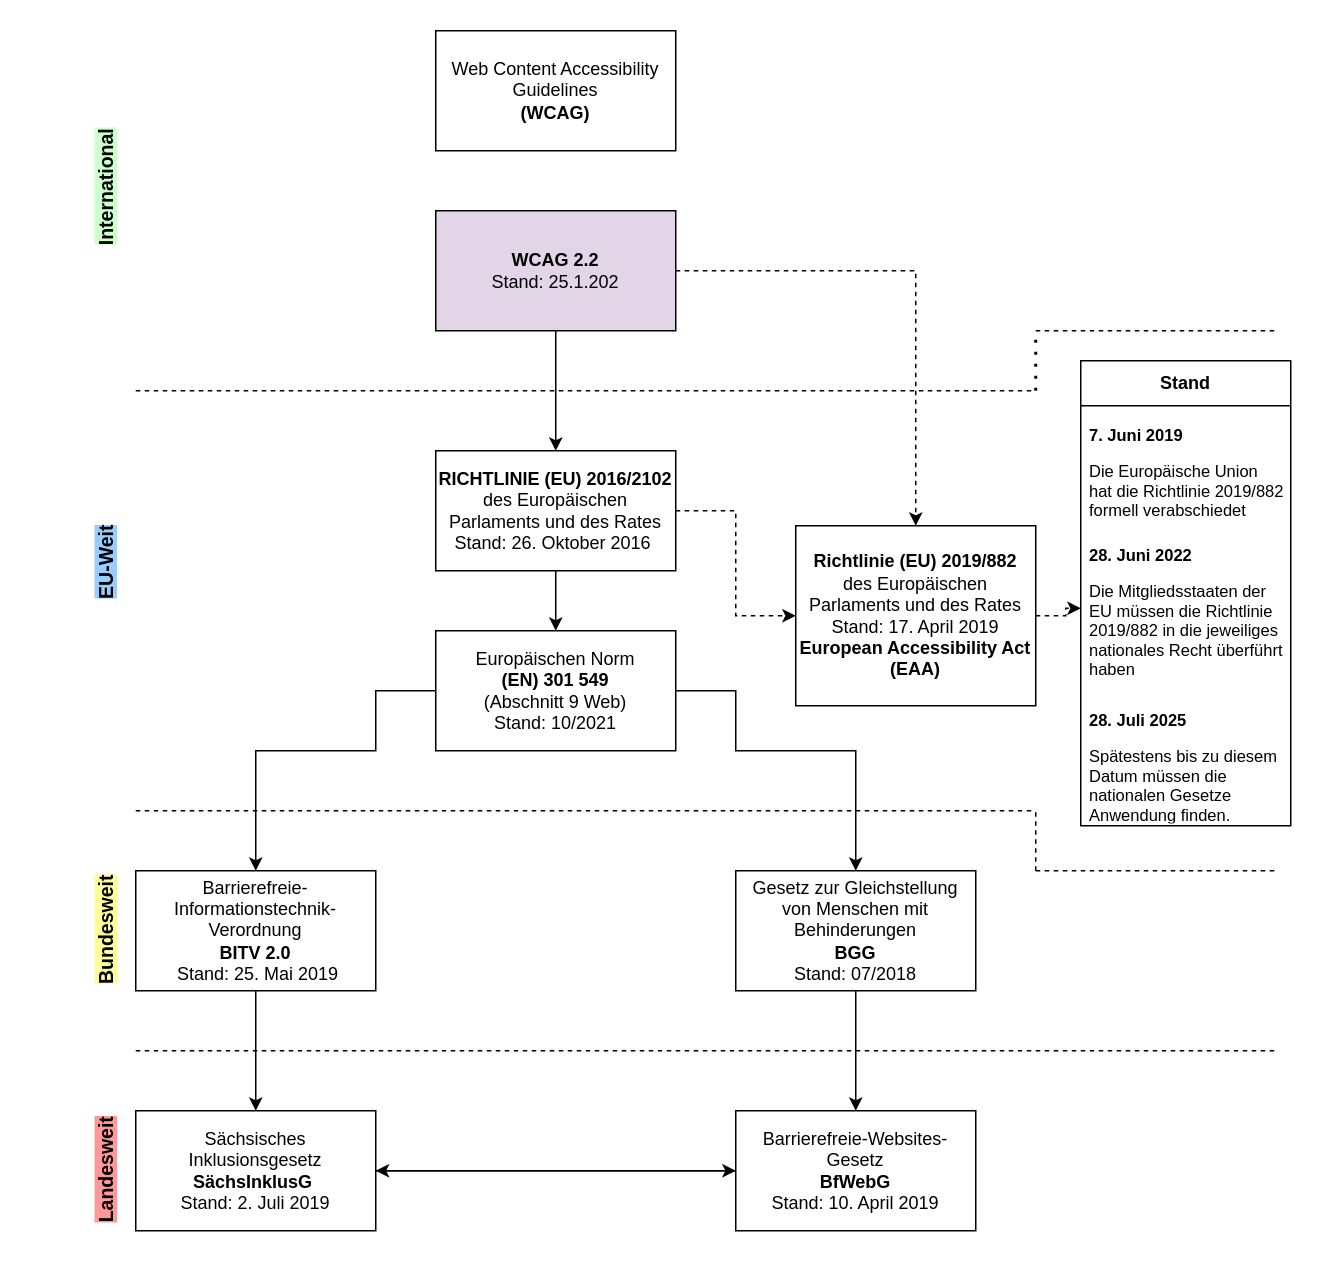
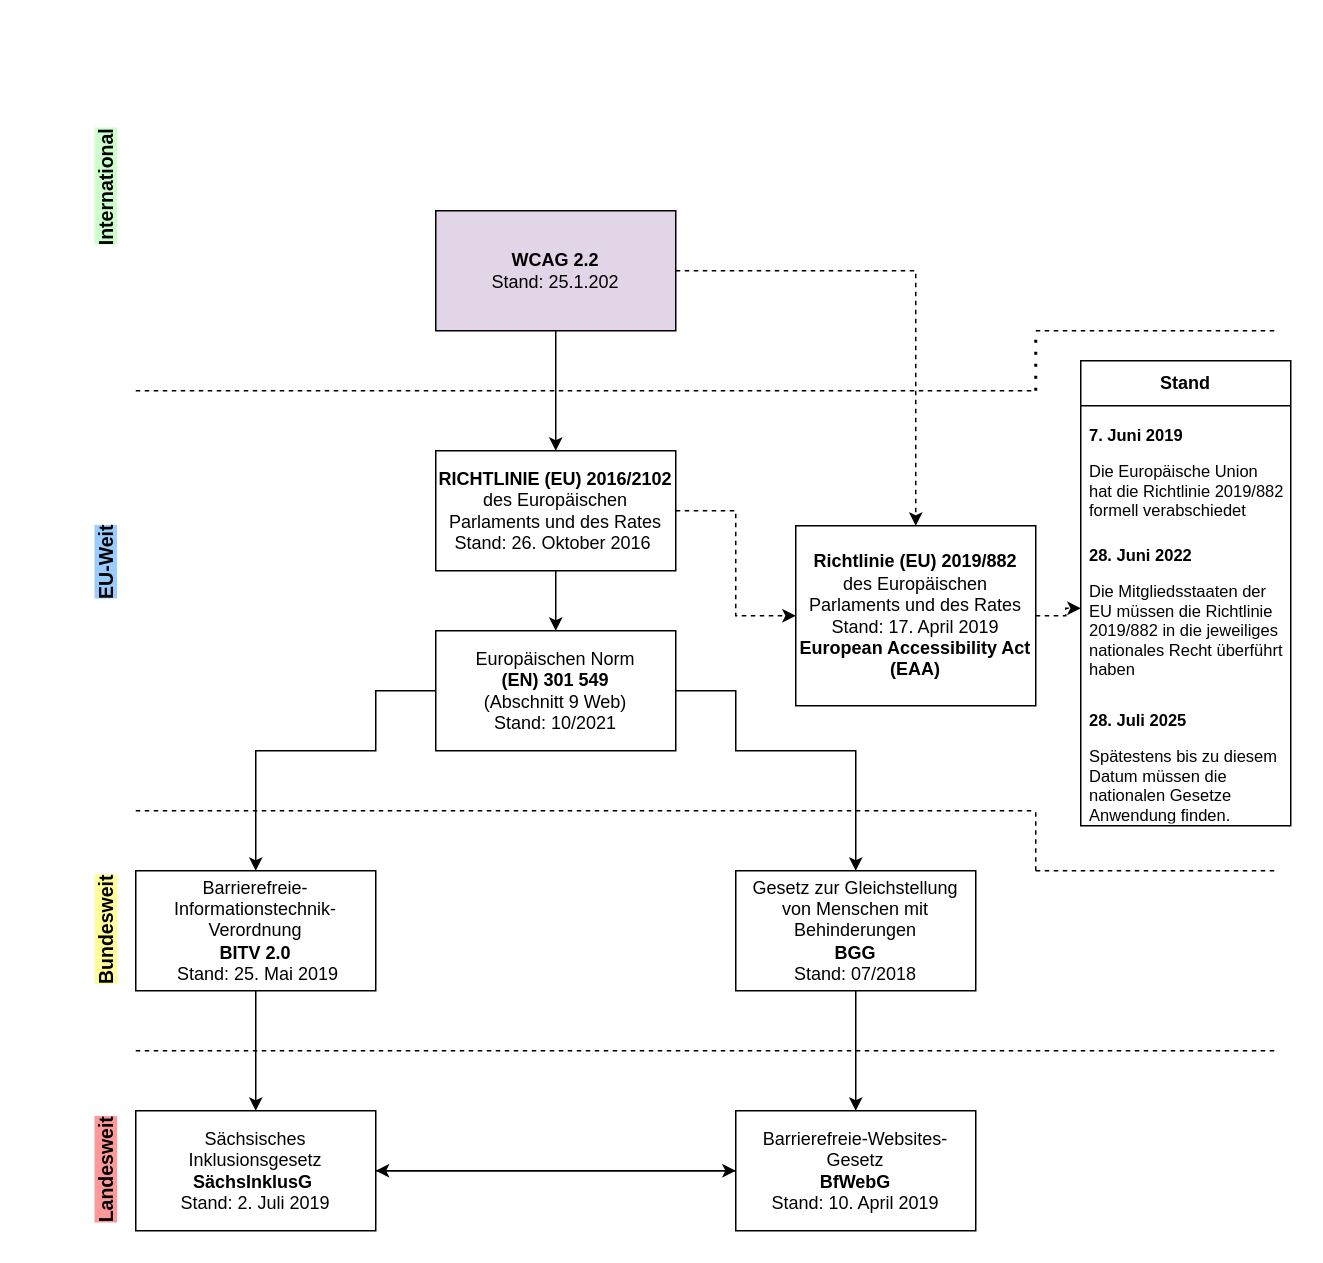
node "Web Content Accessibility Guidelines (WCAG)": removed
